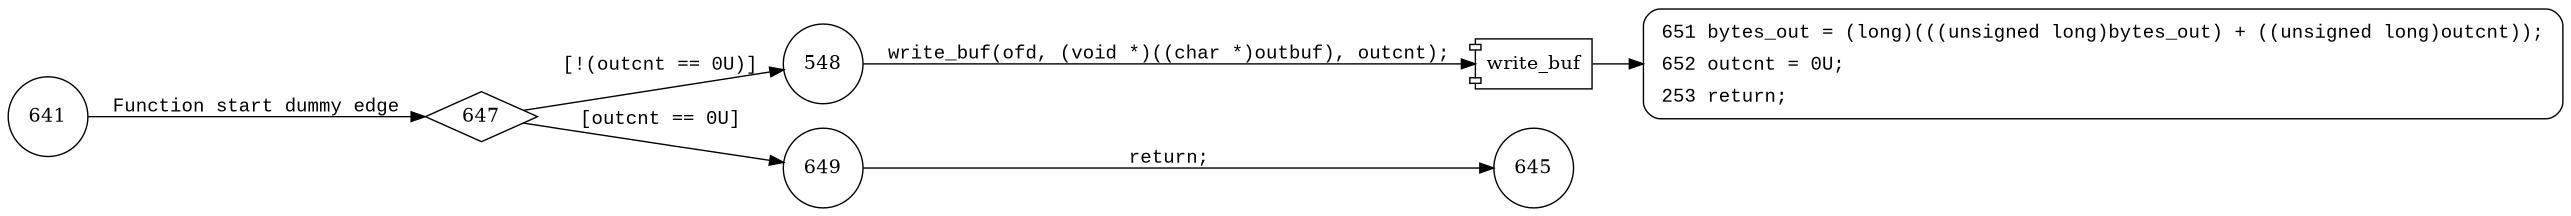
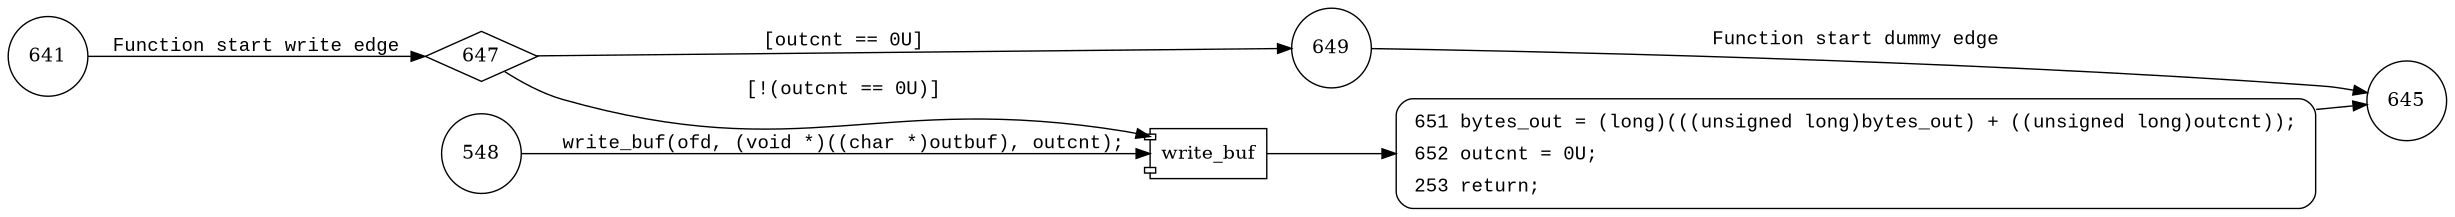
edge "647" -> "548": now "647" -> "write_buf"
edge "641" -> "647": label "Function start dummy edge" -> "Function start write edge"
edge "651" -> "645": added
edge "649" -> "645": label "return;" -> "Function start dummy edge"
